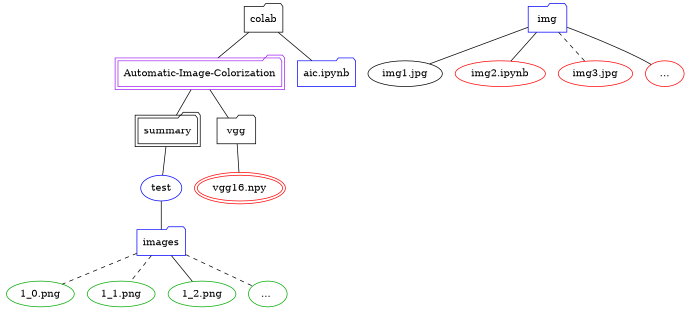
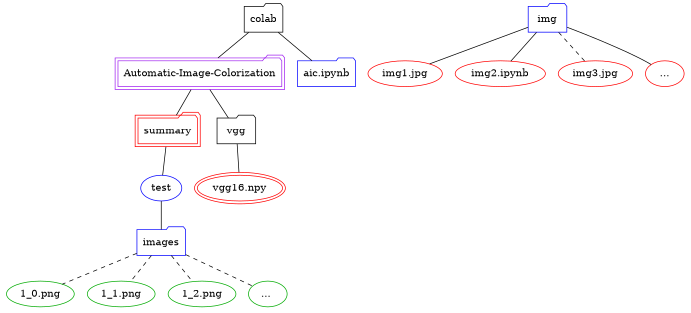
node "img1.jpg": color black -> red
node "summary": color black -> red
edge "images" -- "1_2.png": style solid -> dashed
